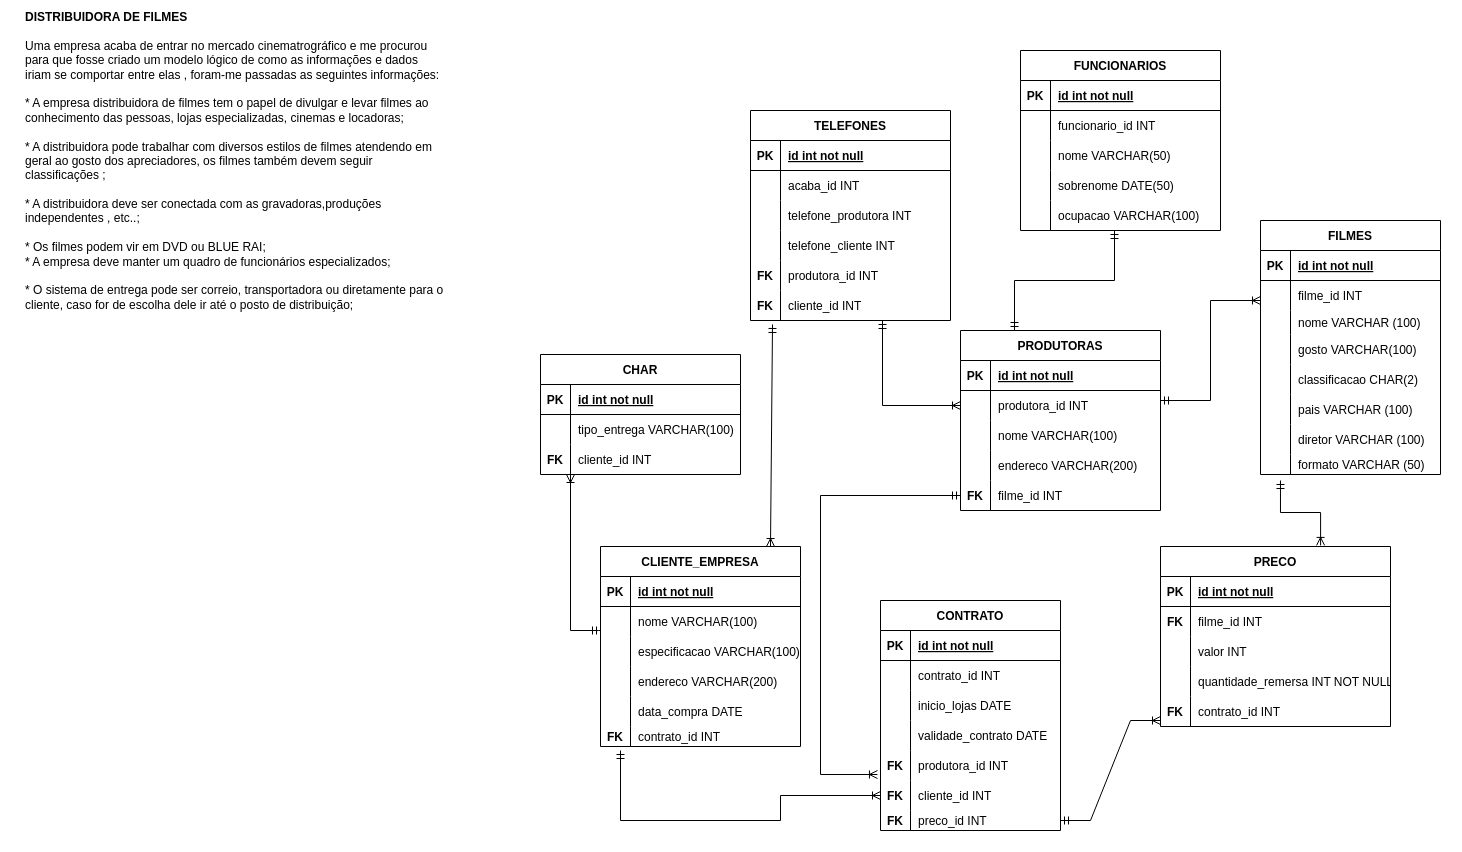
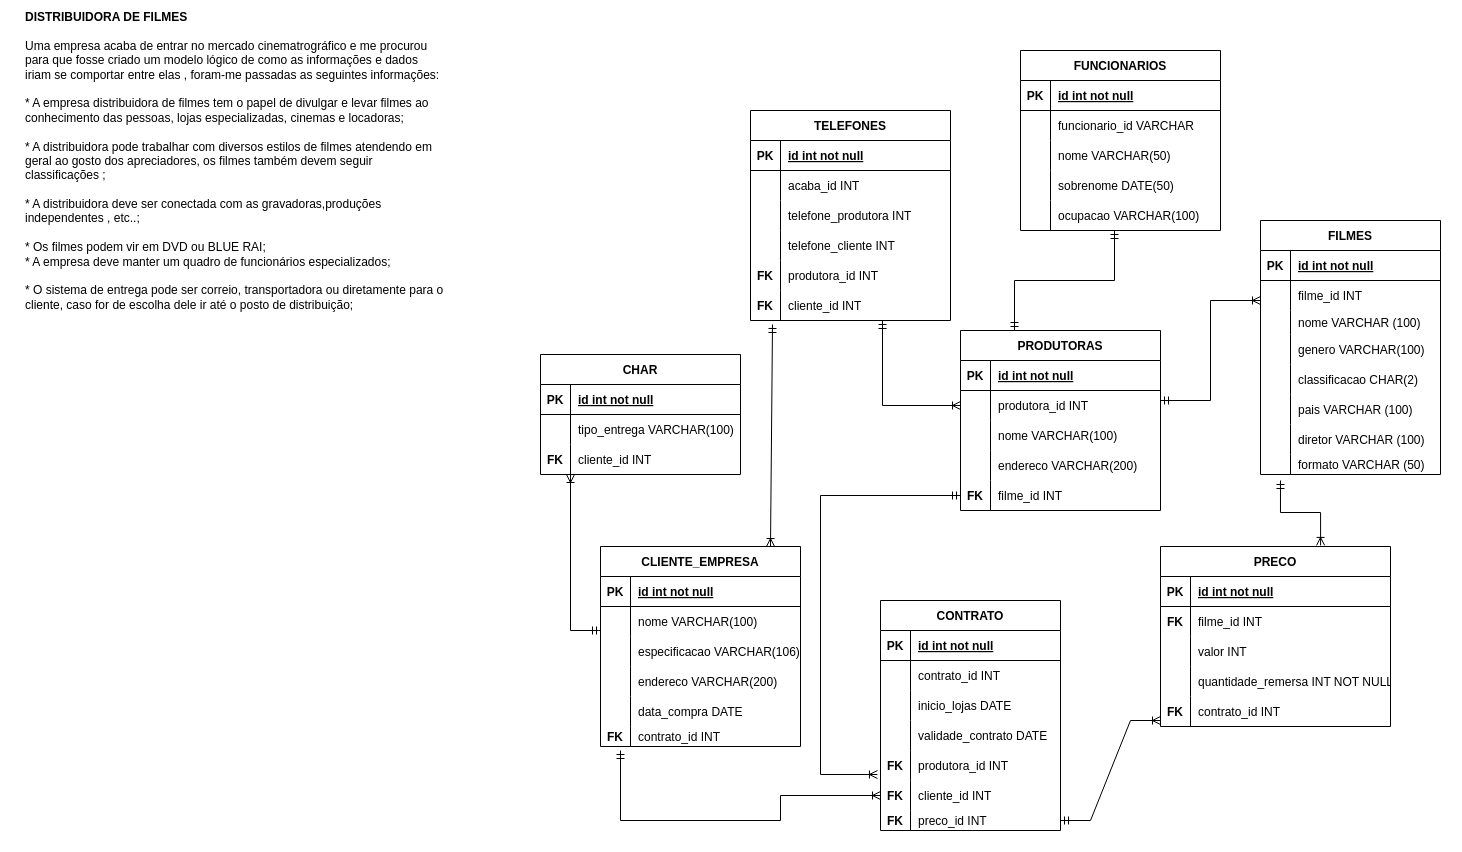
node "funcionario_id INT": label "funcionario_id INT" -> "funcionario_id VARCHAR"
node "gosto VARCHAR(100)": label "gosto VARCHAR(100)" -> "genero VARCHAR(100)"
node "especificacao VARCHAR(100)": label "especificacao VARCHAR(100)" -> "especificacao VARCHAR(106)"
